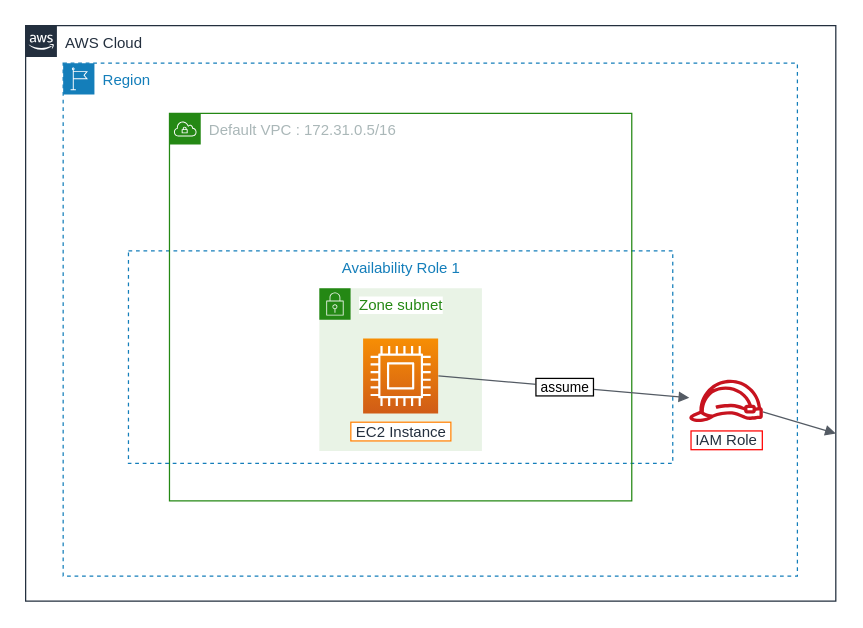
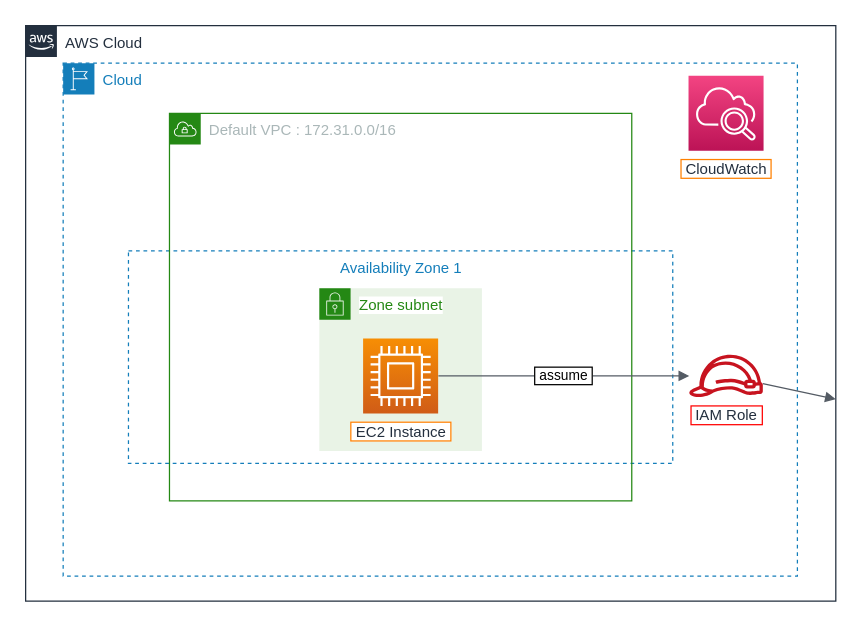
node "Region": label "Region" -> "Cloud"
node "CloudWatch": added
node "Default VPC : 172.31.0.5/16": label "Default VPC : 172.31.0.5/16" -> "Default VPC : 172.31.0.0/16"
node "Availability Role 1": label "Availability Role 1" -> "Availability Zone 1"
node "IAM Role": moved (726, 401) -> (726, 376)
